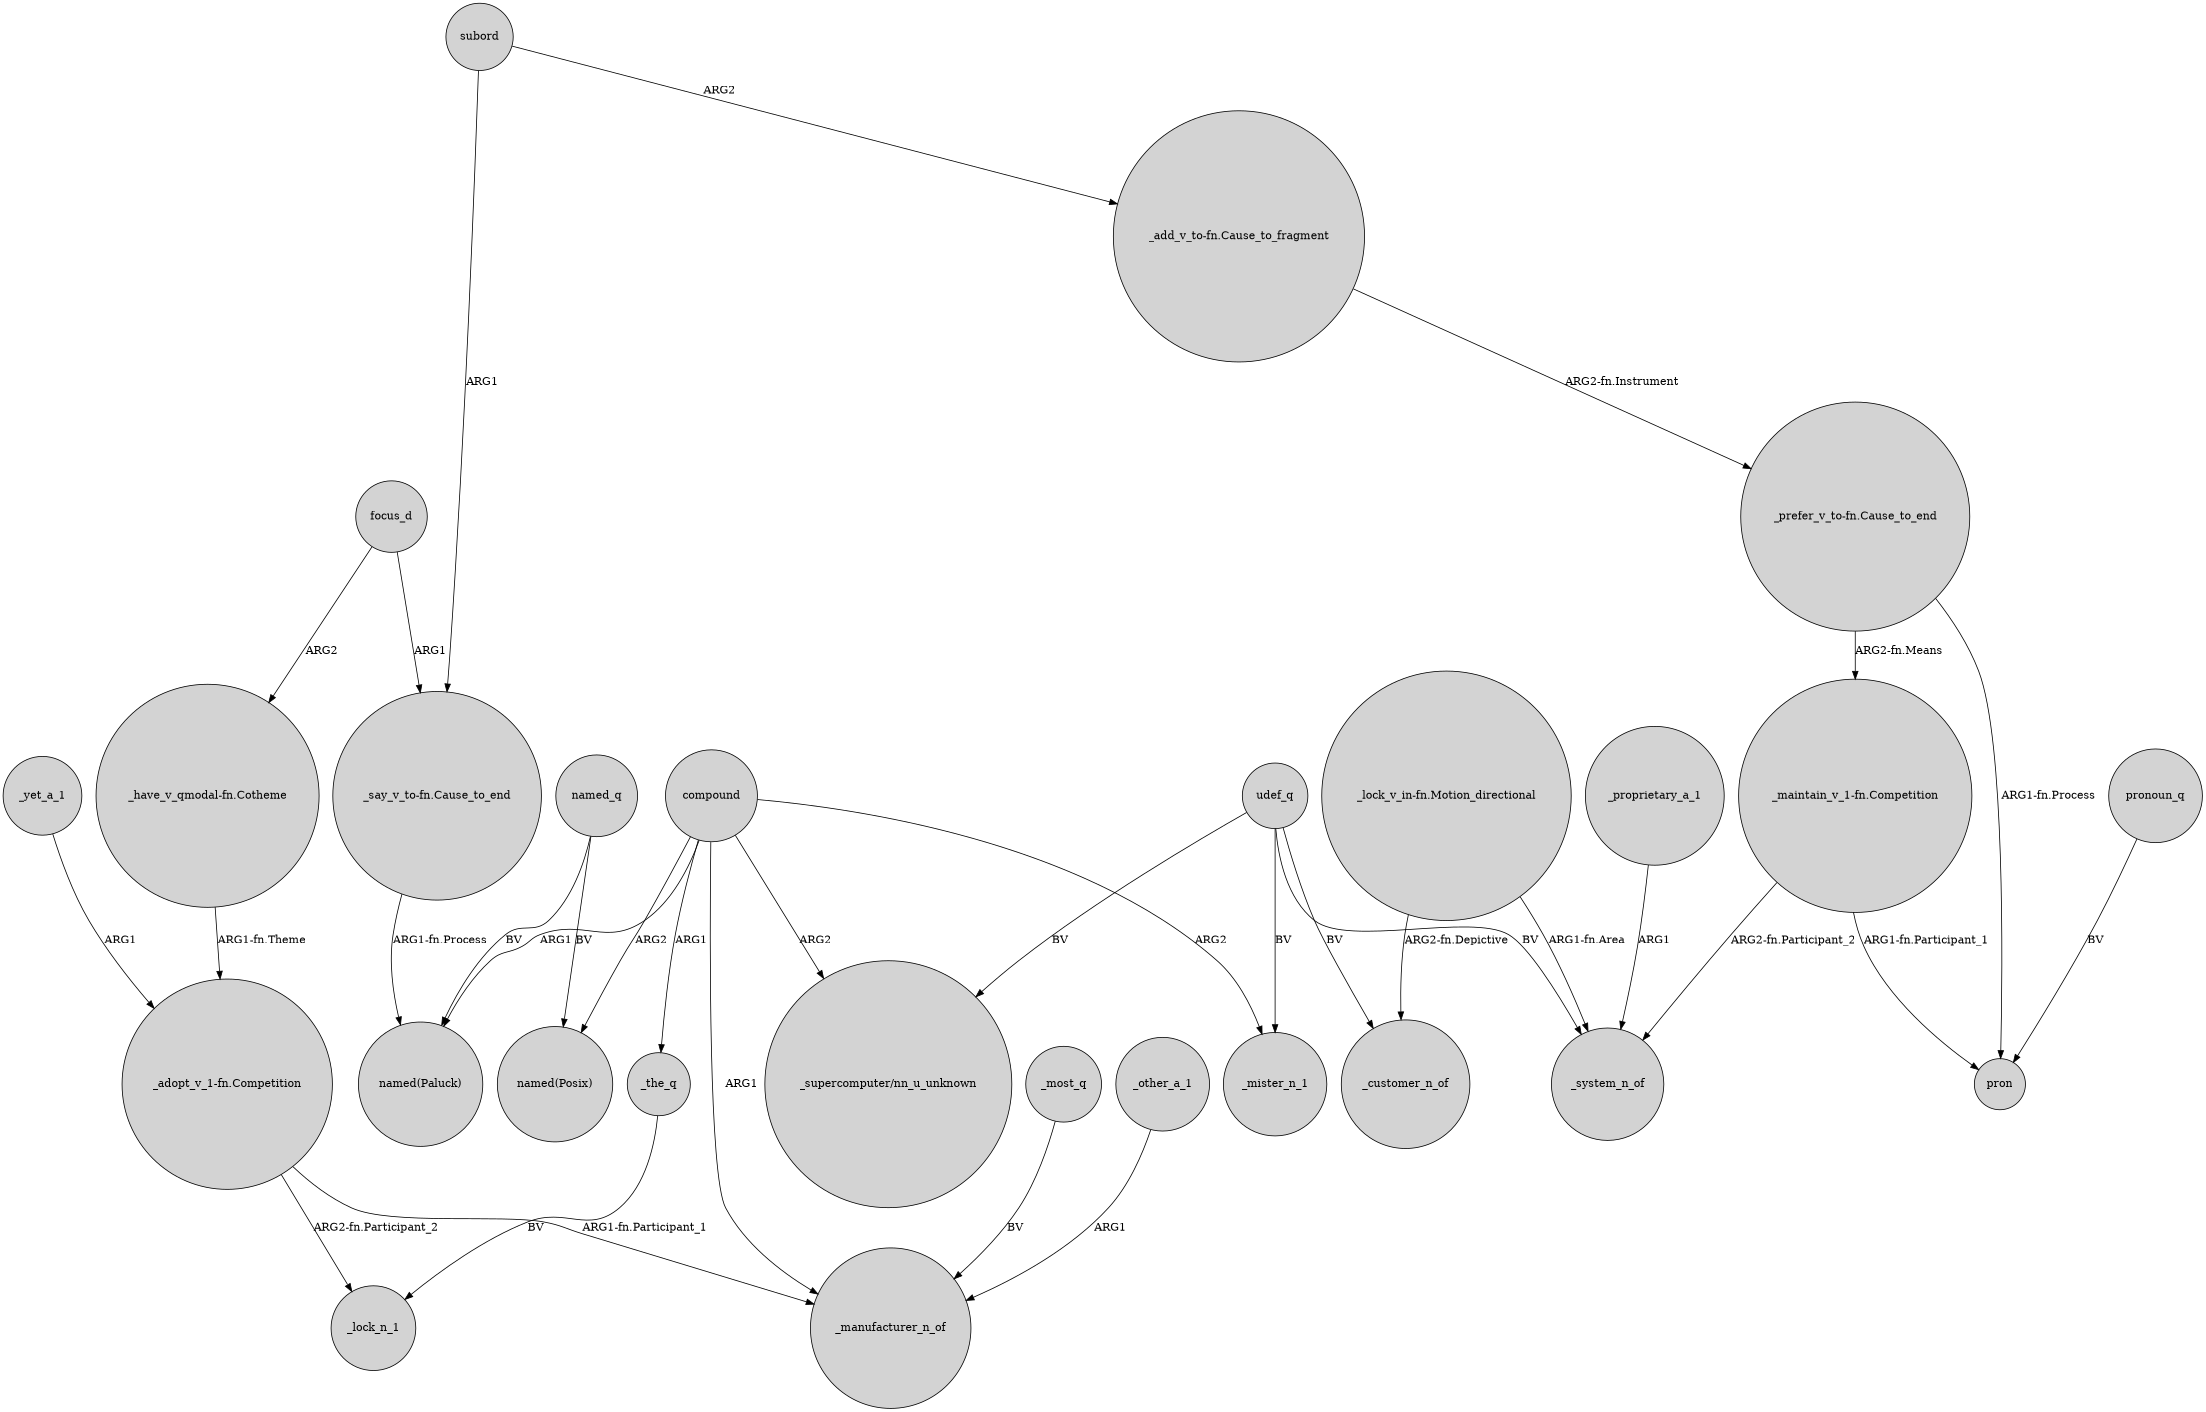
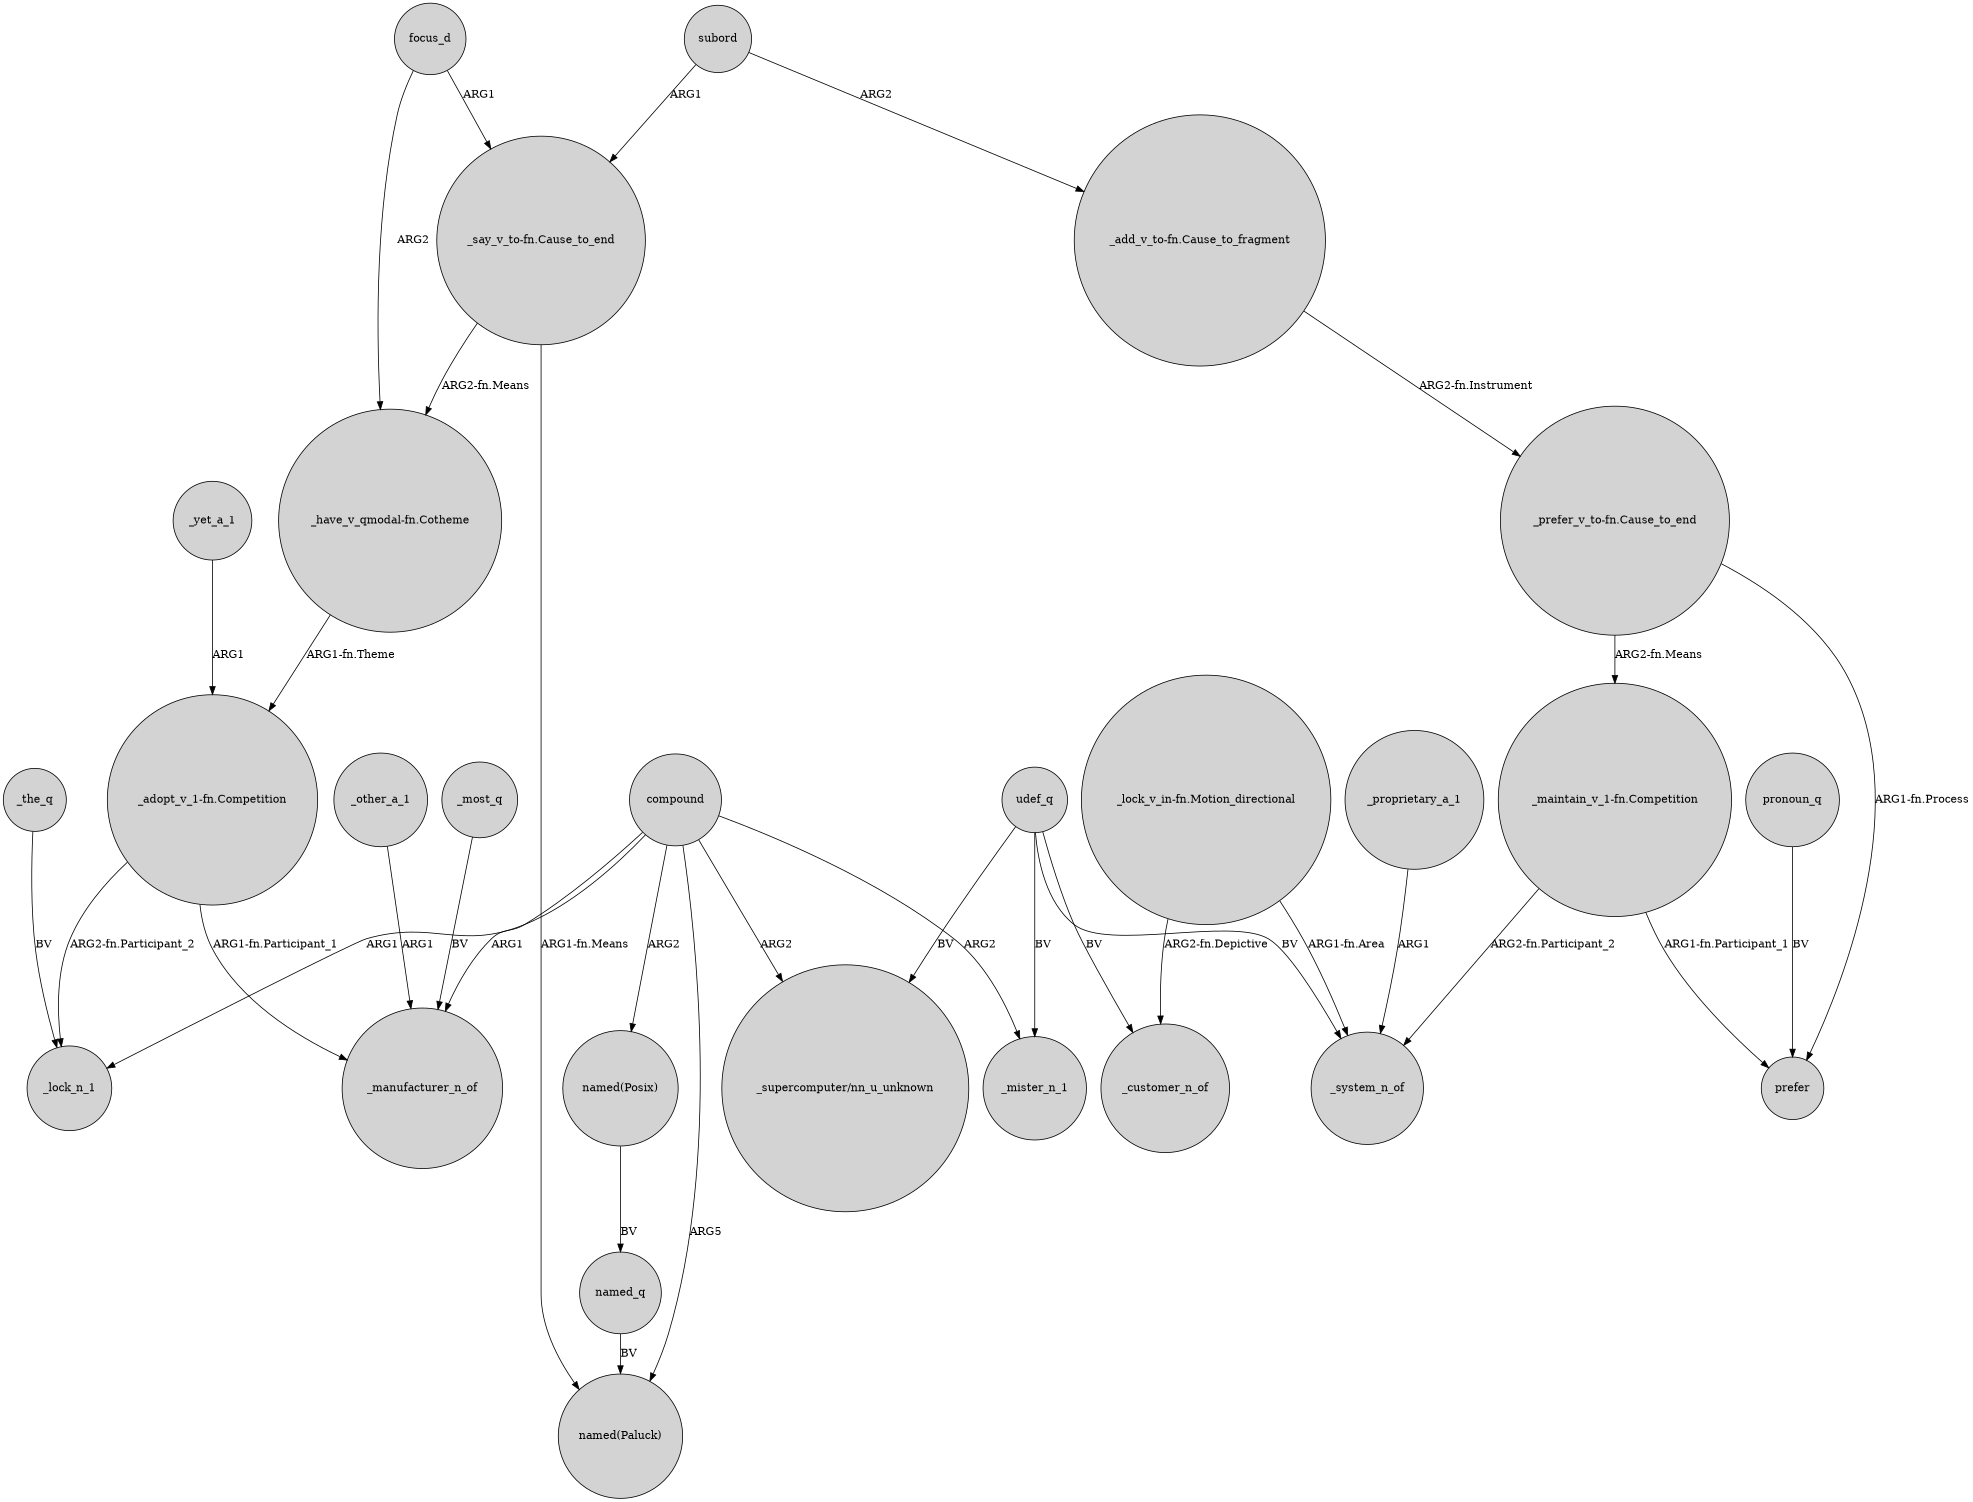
edge "_say_v_to-fn.Cause_to_end" -> "_have_v_qmodal-fn.Cotheme": added, label "ARG2-fn.Means"
edge "named_q" -> "named(Posix)": reversed
edge "_say_v_to-fn.Cause_to_end" -> "named(Paluck)": label "ARG1-fn.Process" -> "ARG1-fn.Means"
edge "compound" -> "named(Paluck)": label "ARG1" -> "ARG5"
edge "compound" -> "_the_q": now "compound" -> "_lock_n_1"
node "pron": label "pron" -> "prefer"
